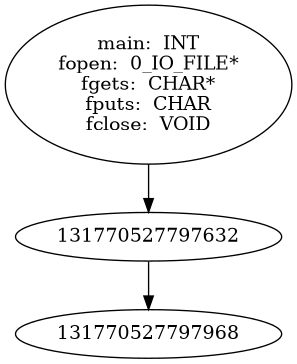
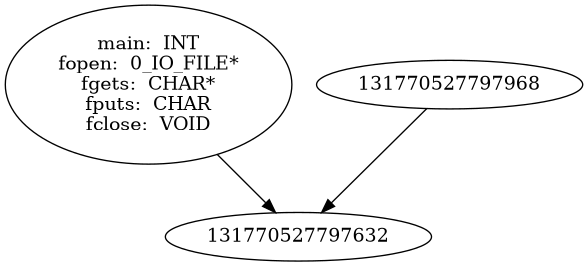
edge "131770527797632" -> "131770527797968": reversed
